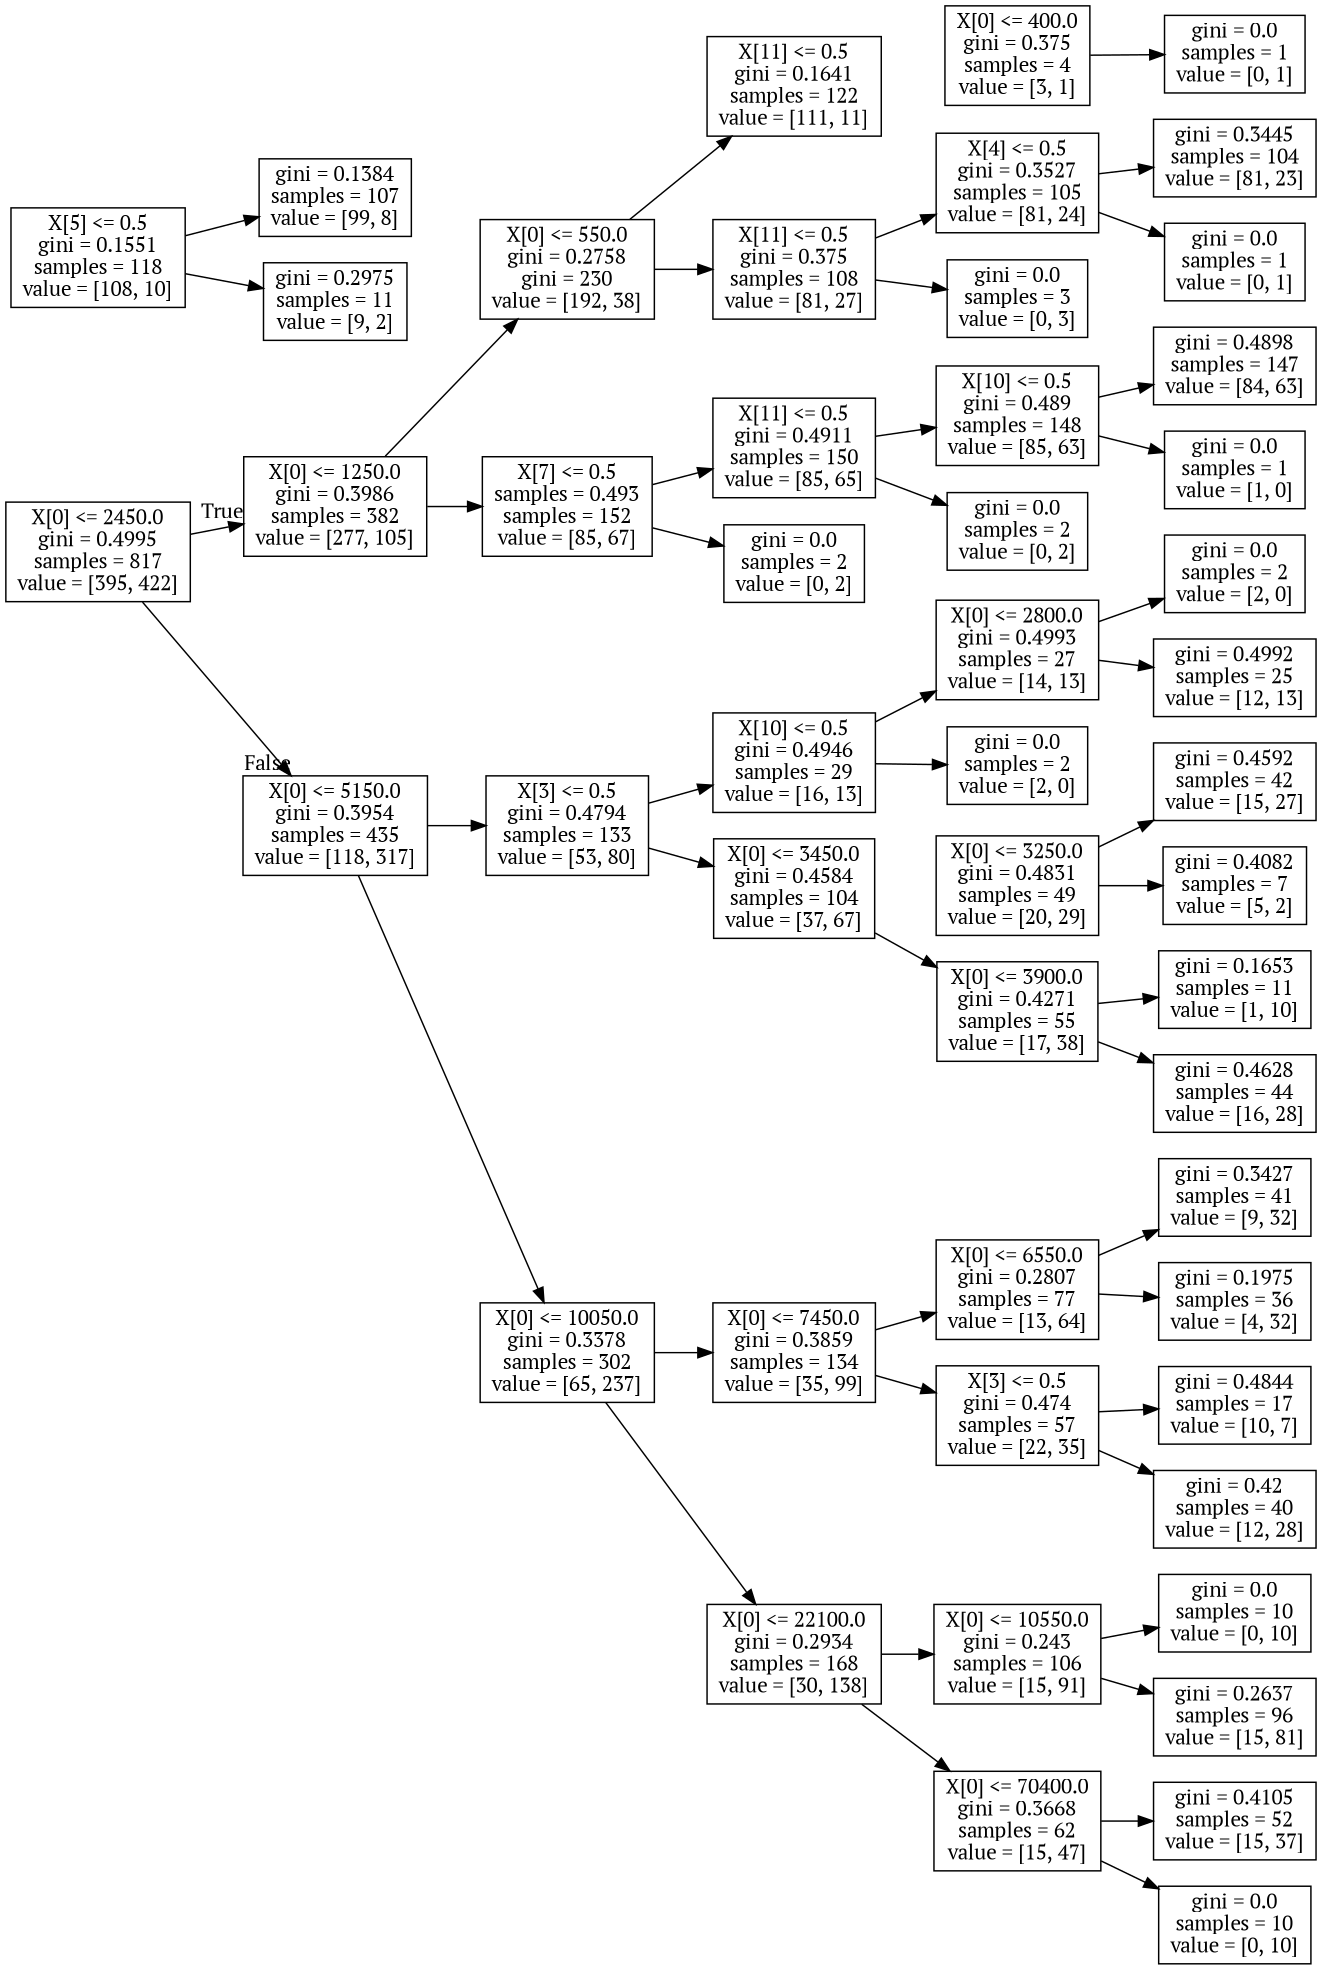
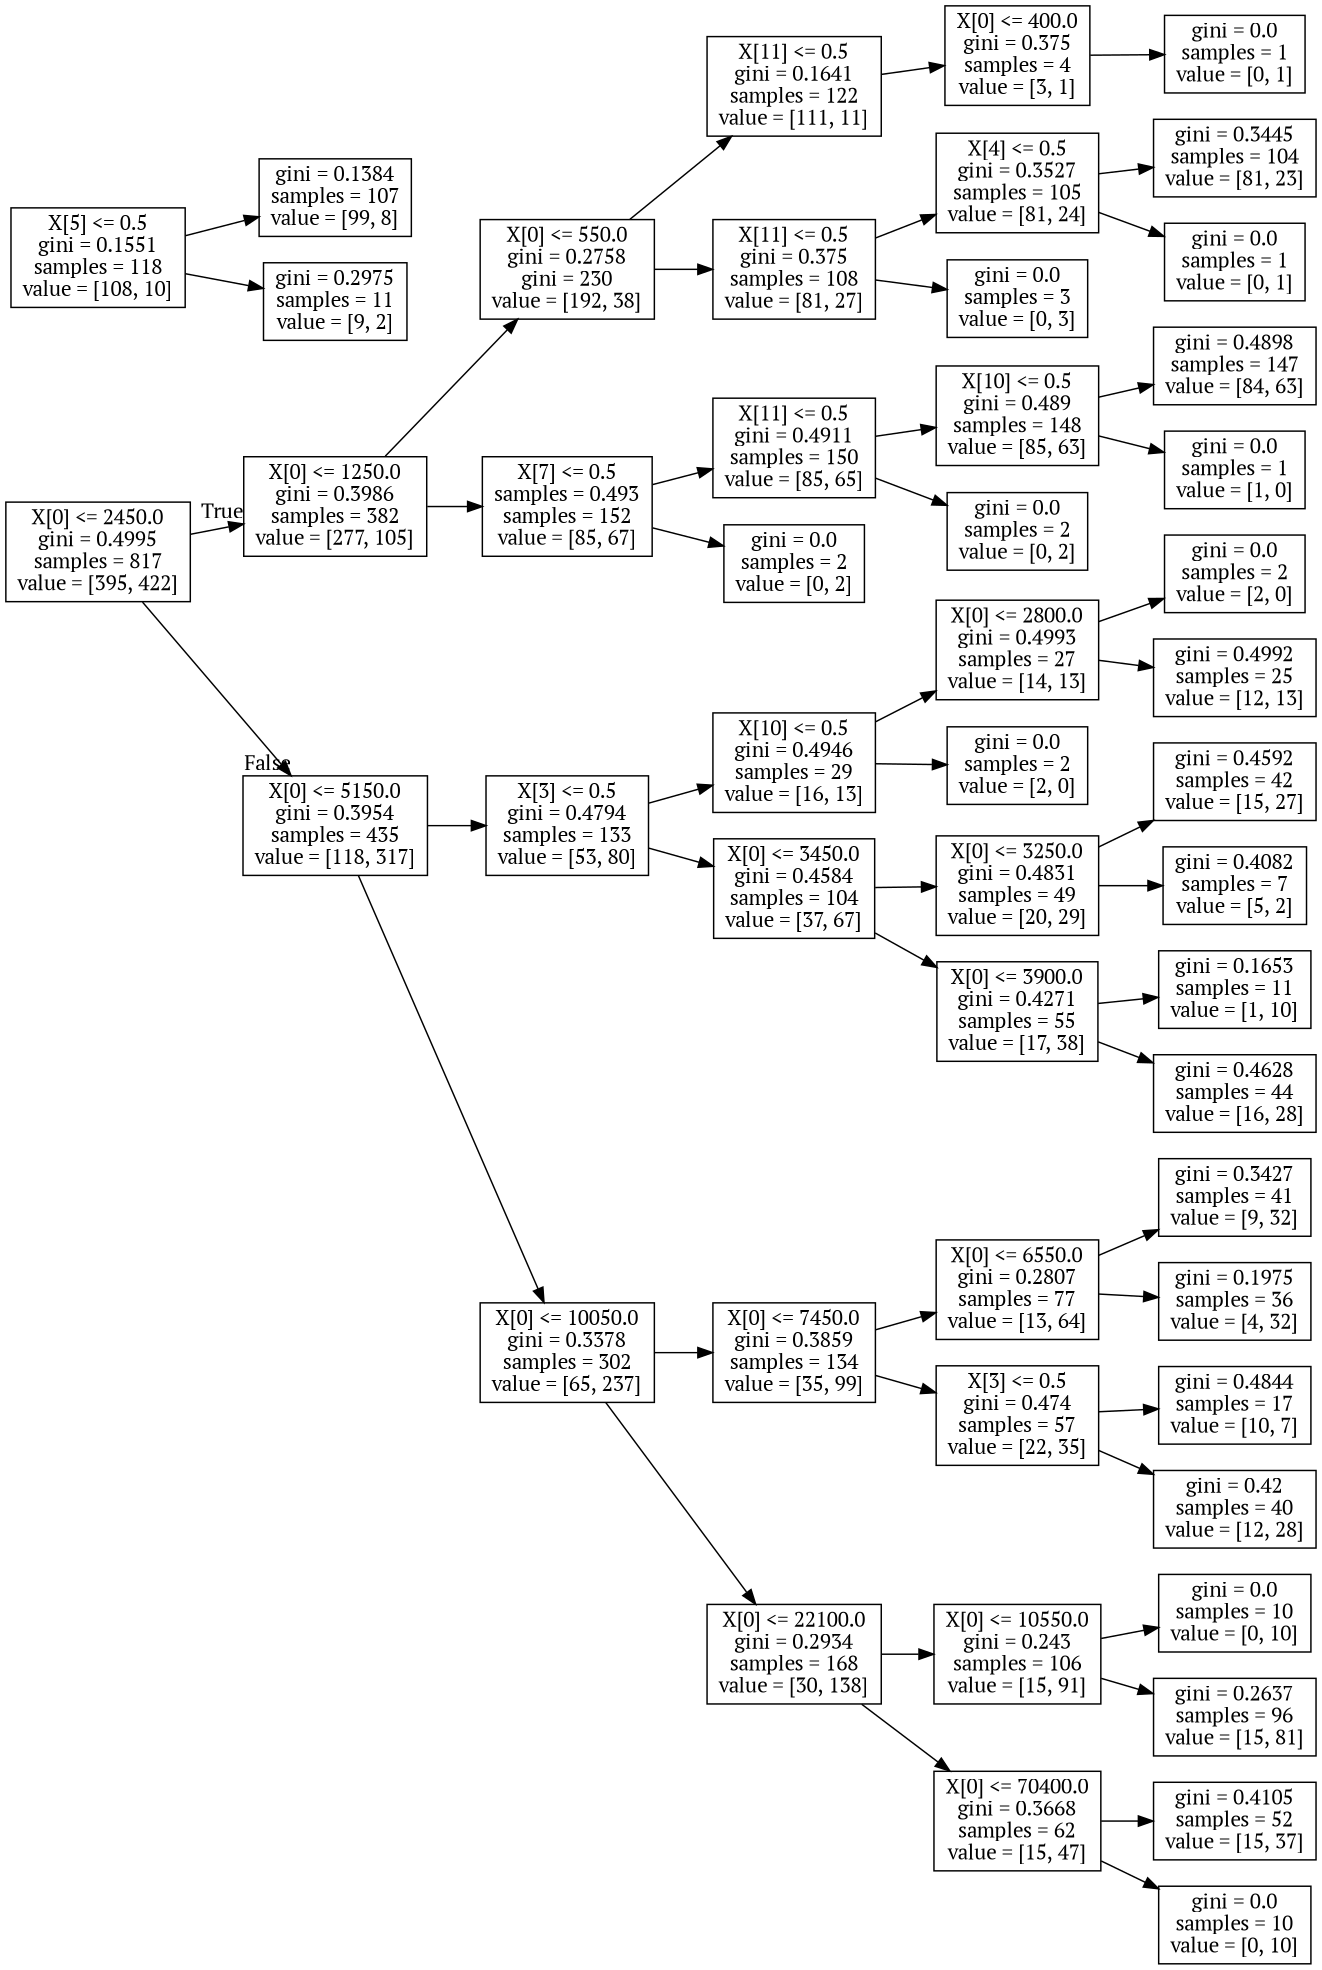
edge "X[11] <= 0.5 gini = 0.1641 samples = 122 value = [111, 11]" -> "X[0] <= 400.0 gini = 0.375 samples = 4 value = [3, 1]": added
edge "X[0] <= 3450.0 gini = 0.4584 samples = 104 value = [37, 67]" -> "X[0] <= 3250.0 gini = 0.4831 samples = 49 value = [20, 29]": added
